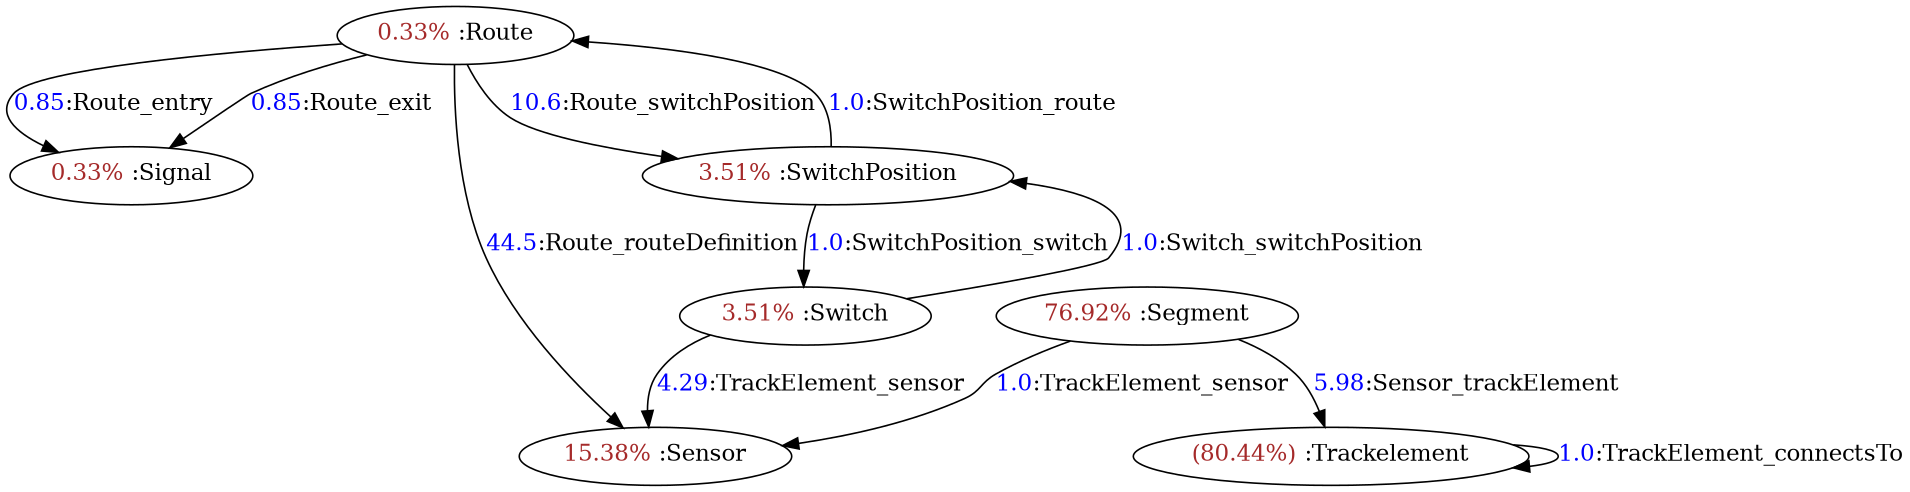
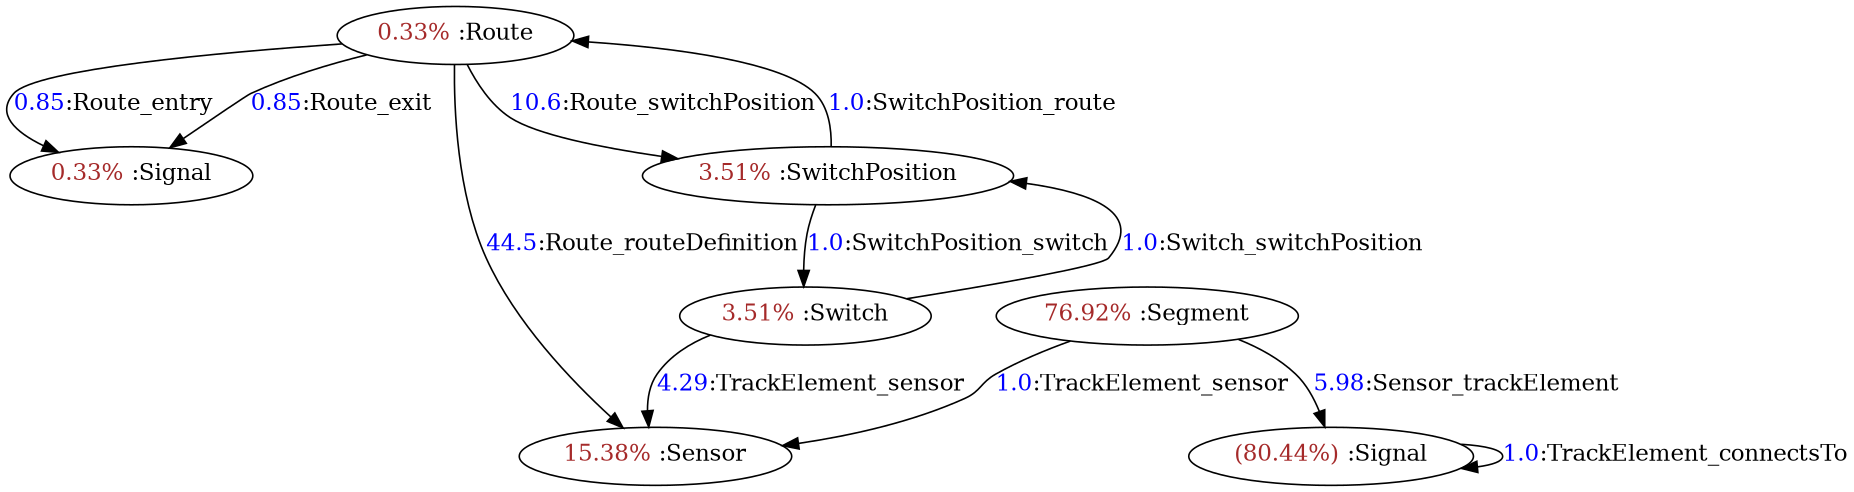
node "(80.44%)": text ":Trackelement" -> ":Signal"
